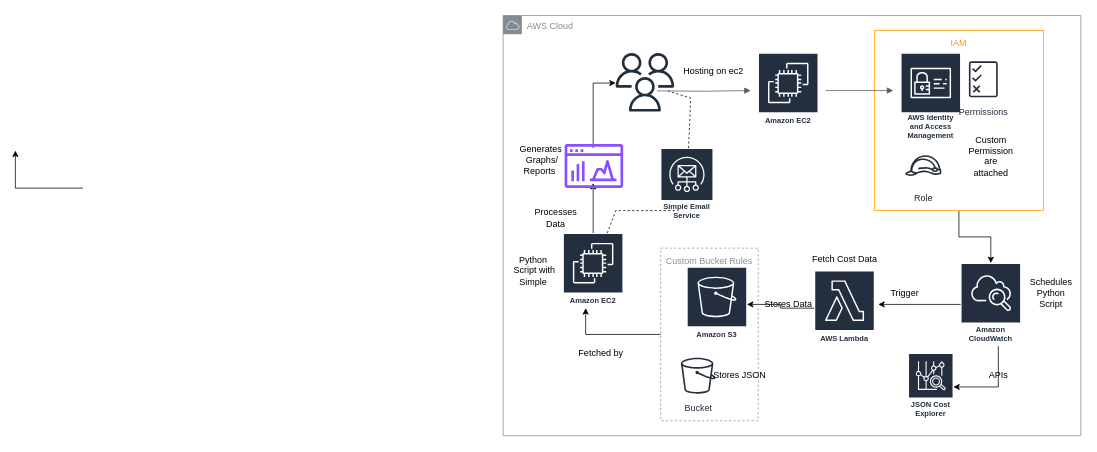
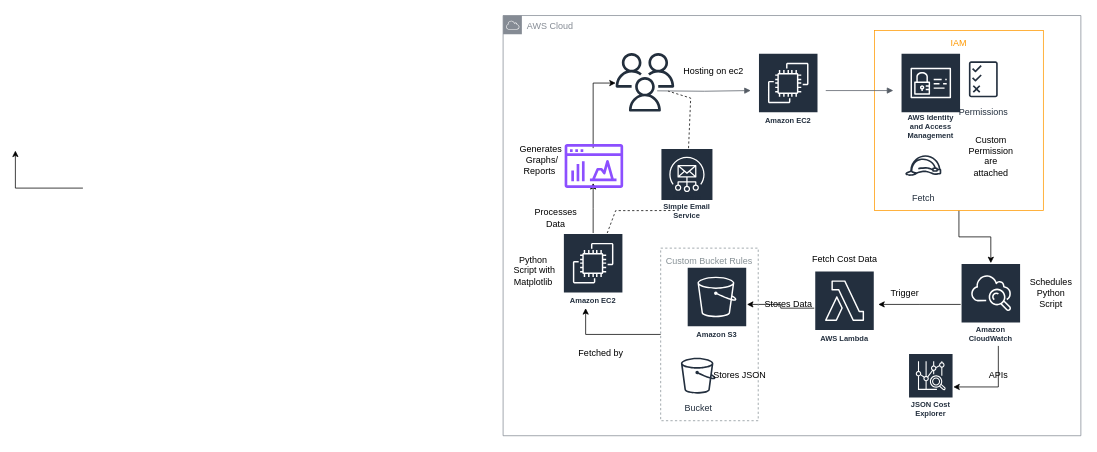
node "Role": label "Role" -> "Fetch"
node "Python Script with Simple": label "Python Script with Simple" -> "Python Script with Matplotlib"
